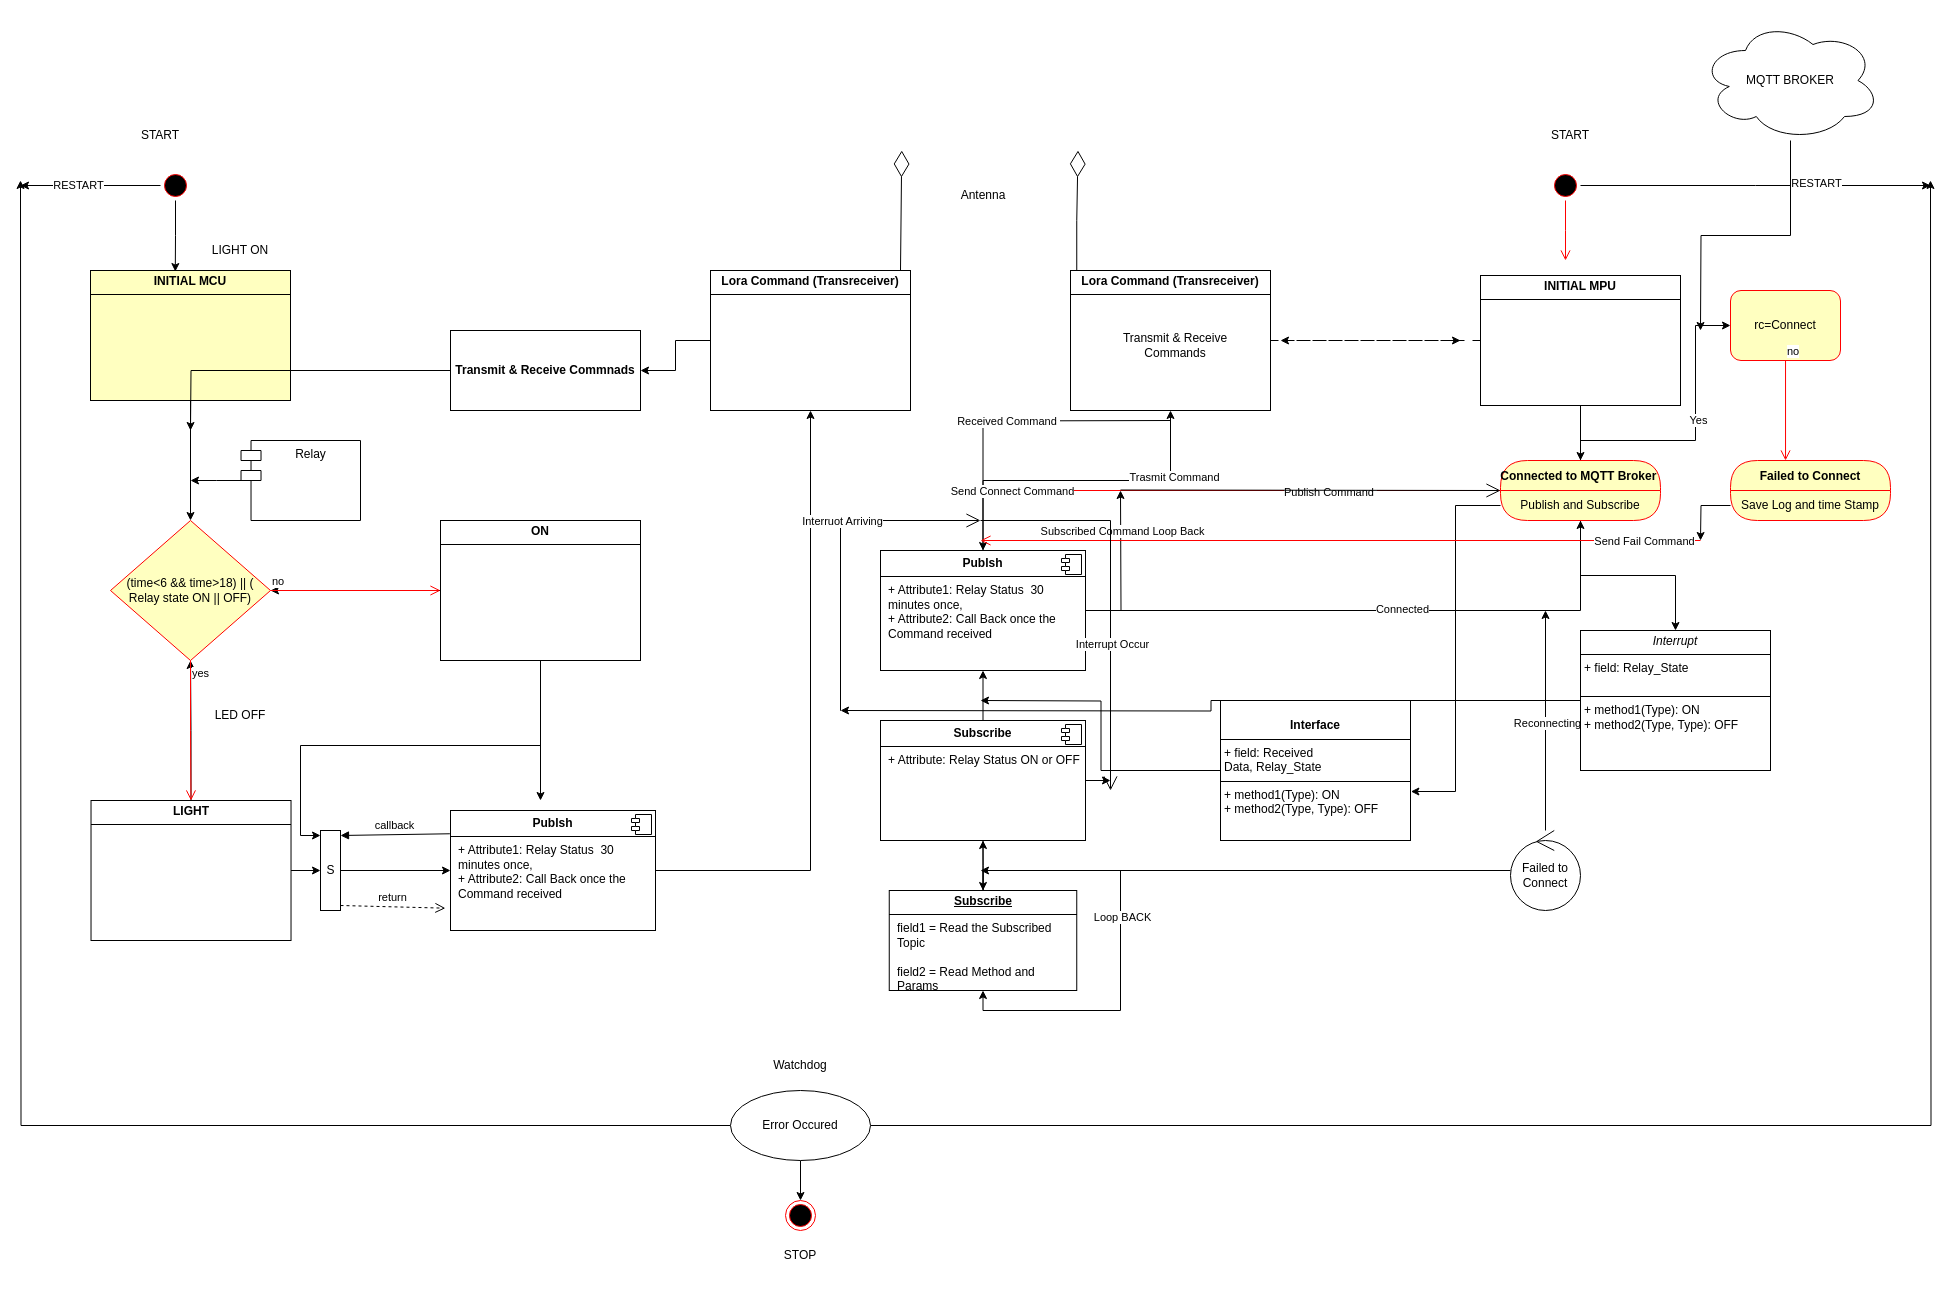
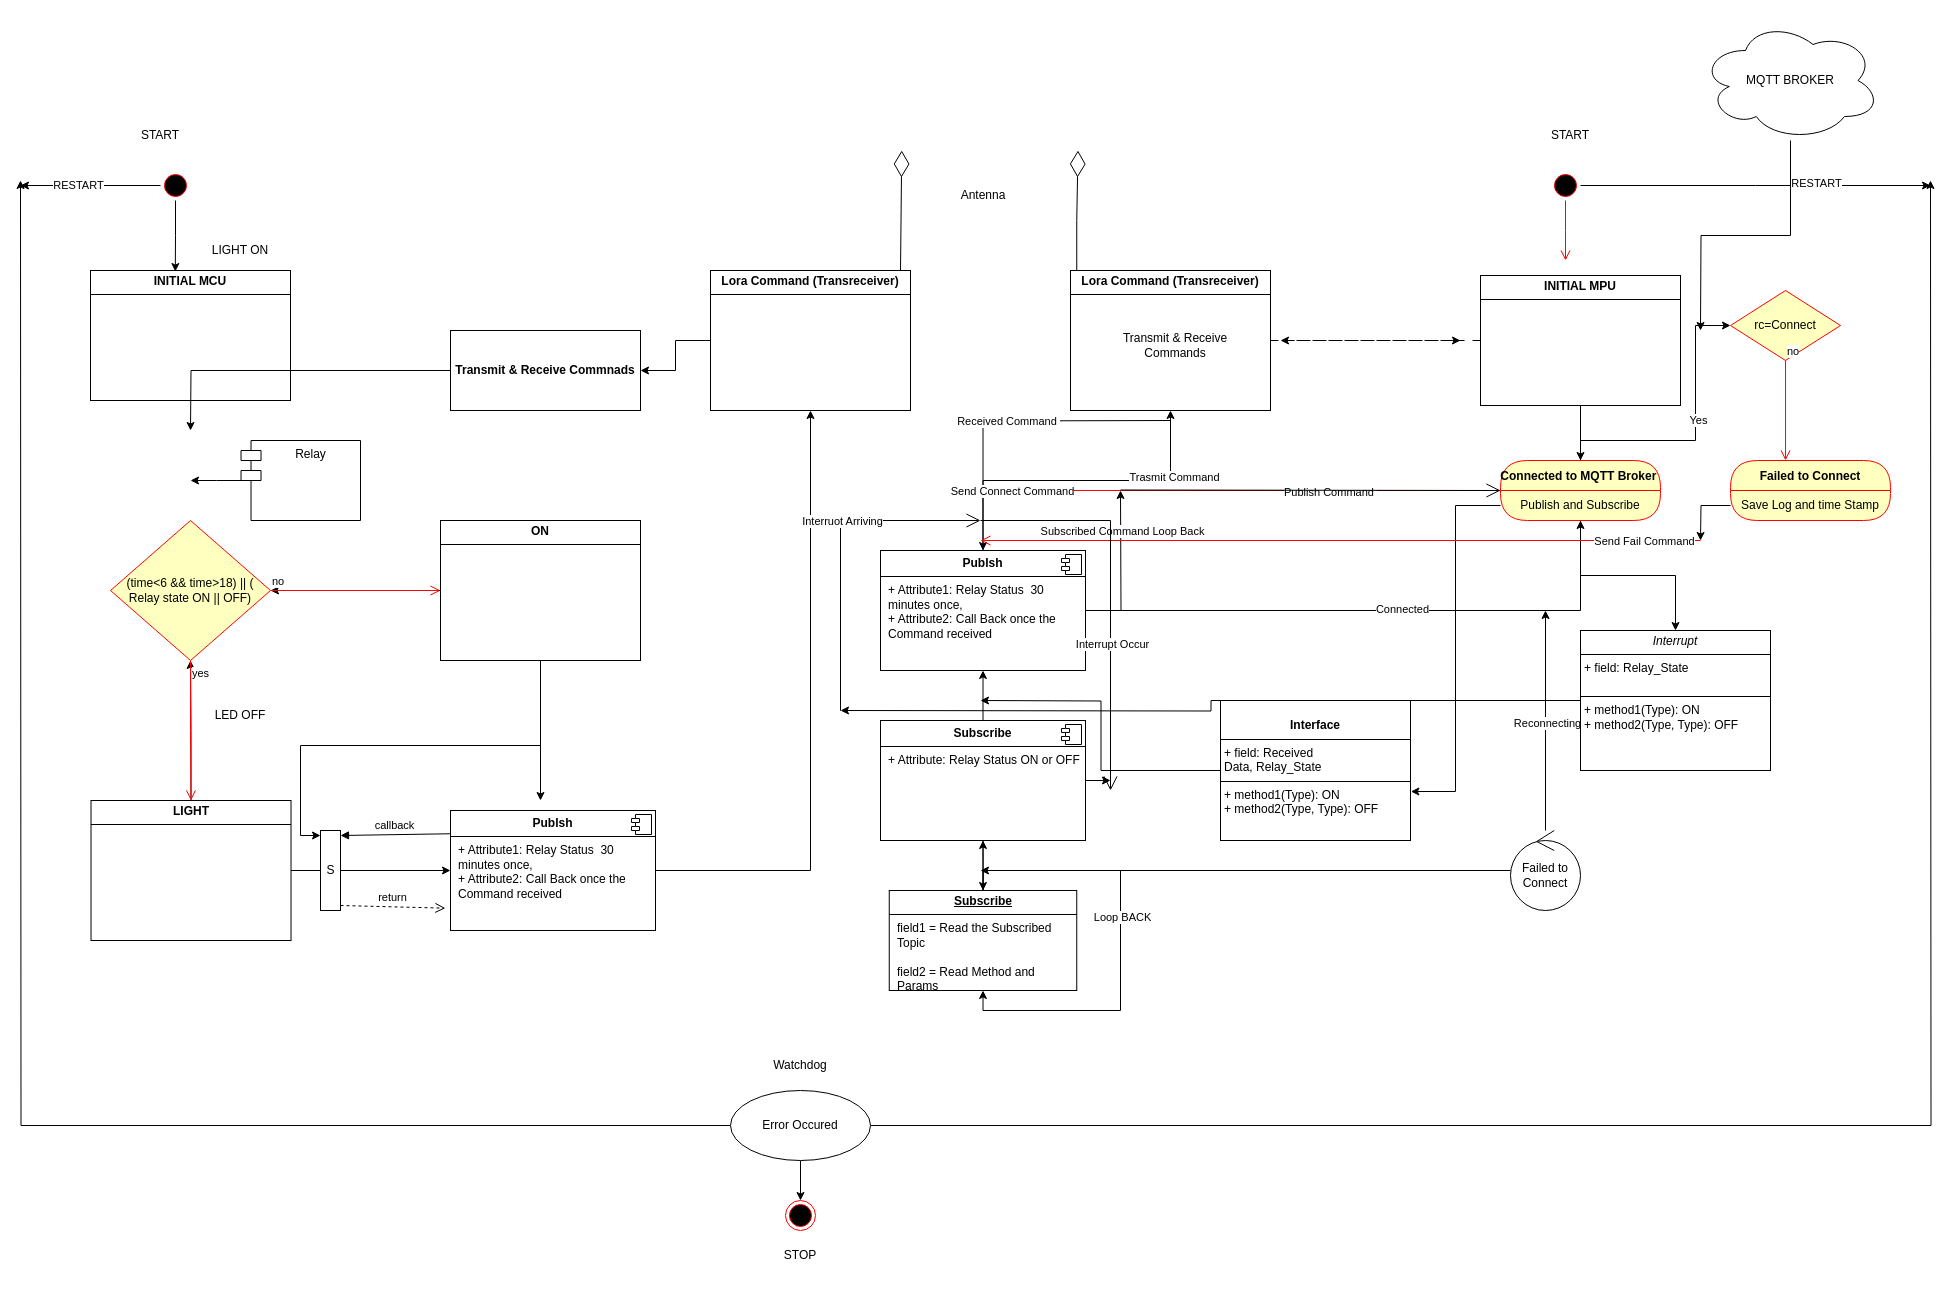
node "rc=Connect": shape rounded rectangle -> diamond
node "INITIAL MCU": fillcolor #ffffc0 -> #ffffff
edge "INITIAL MCU" -> "(time<6 && time>18) || ( Relay state ON || OFF)": removed
edge "LIGHT" -> "S": arrowhead classic -> none
